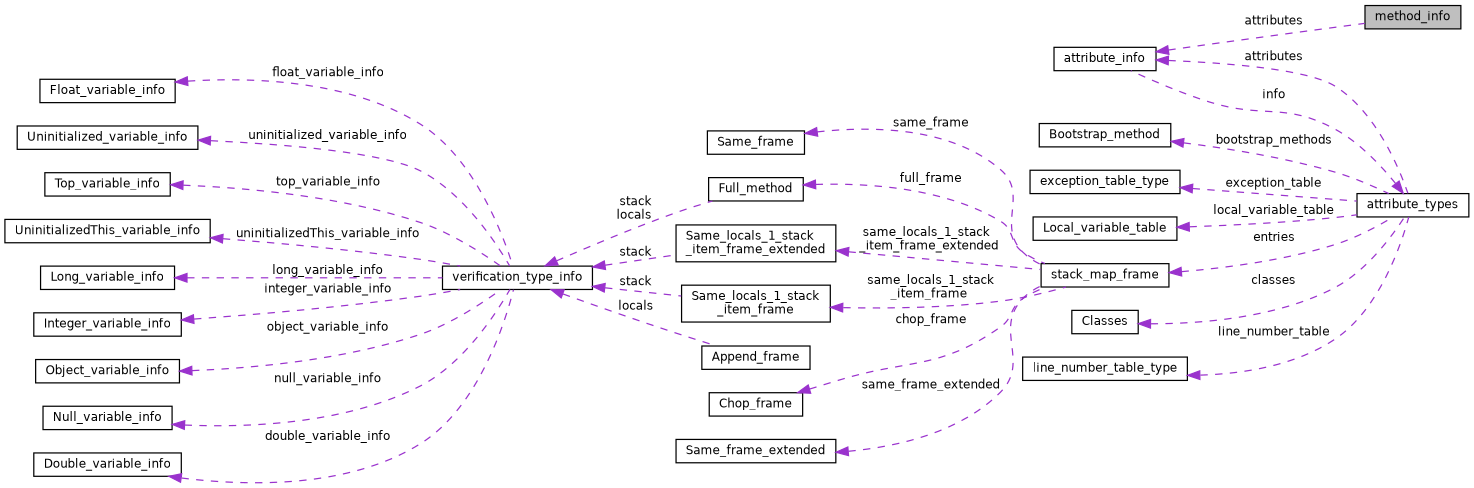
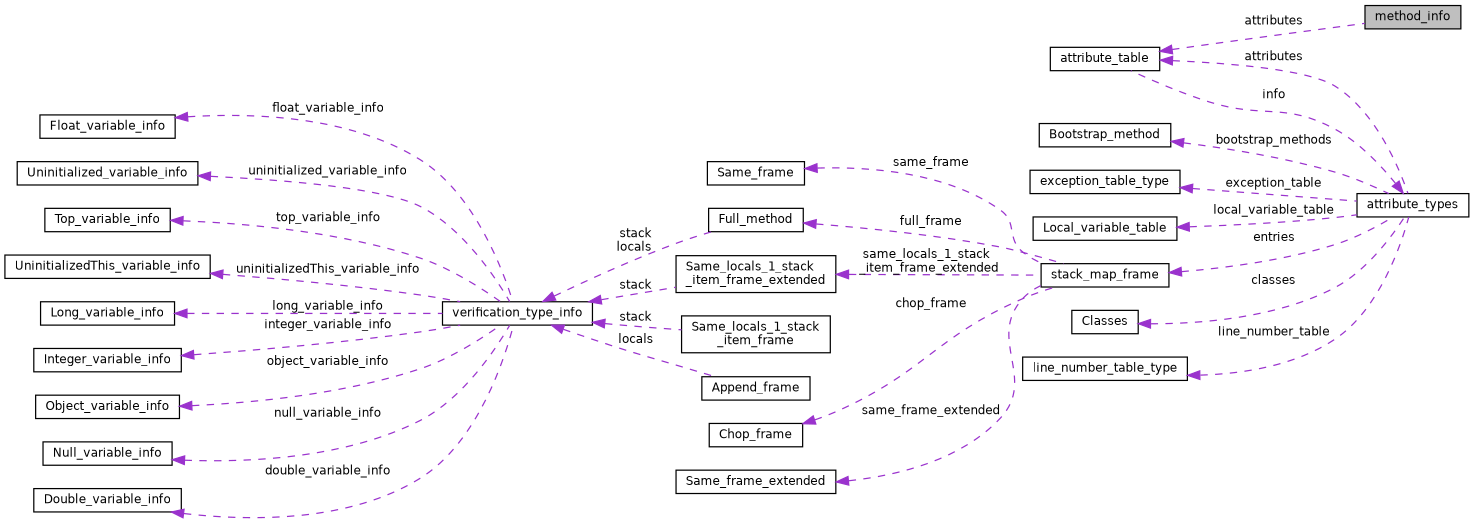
node "attribute_info": label "attribute_info" -> "attribute_table"
edge "stack_map_frame" -> "Same_locals_1_stack _item_frame": removed, label "same_locals_1_stack _item_frame"
